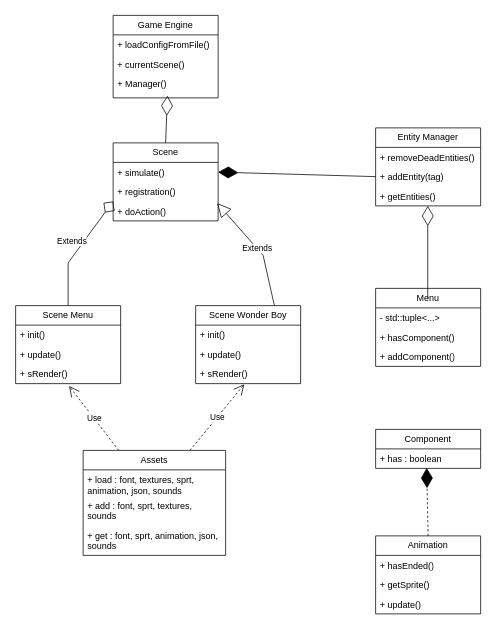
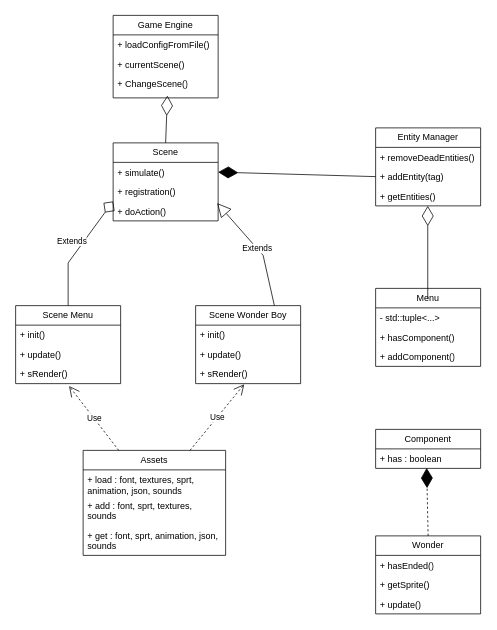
node "+ Manager()": label "+ Manager()" -> "+ ChangeScene()"
node "Animation": label "Animation" -> "Wonder"
